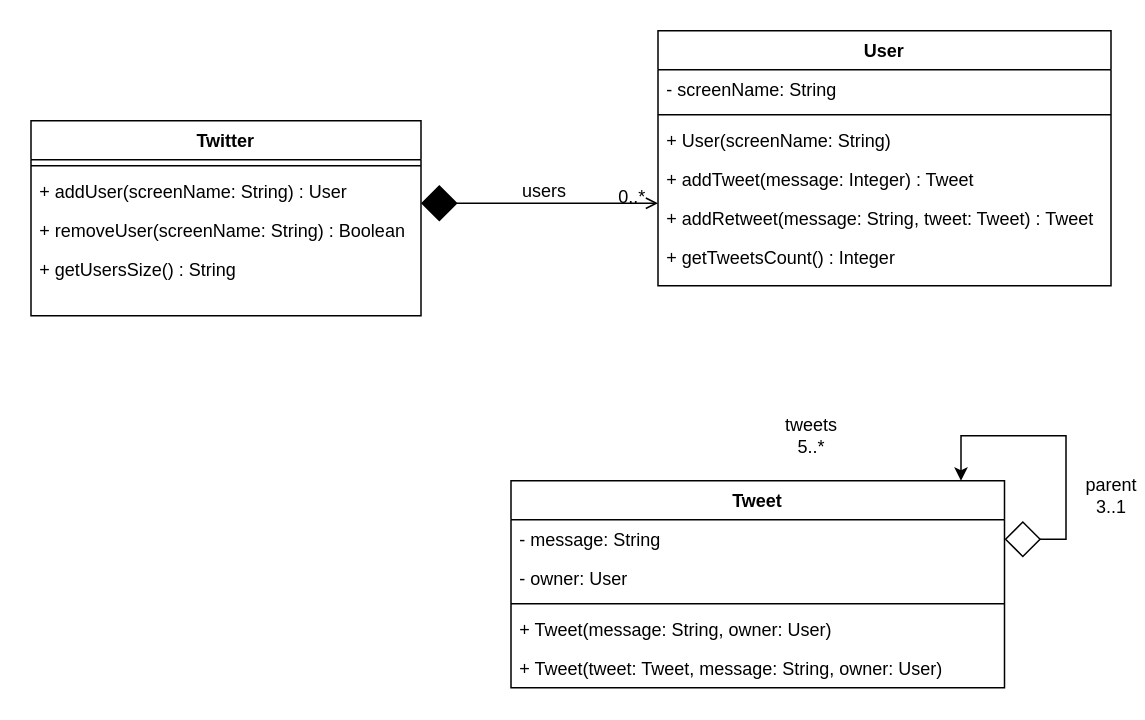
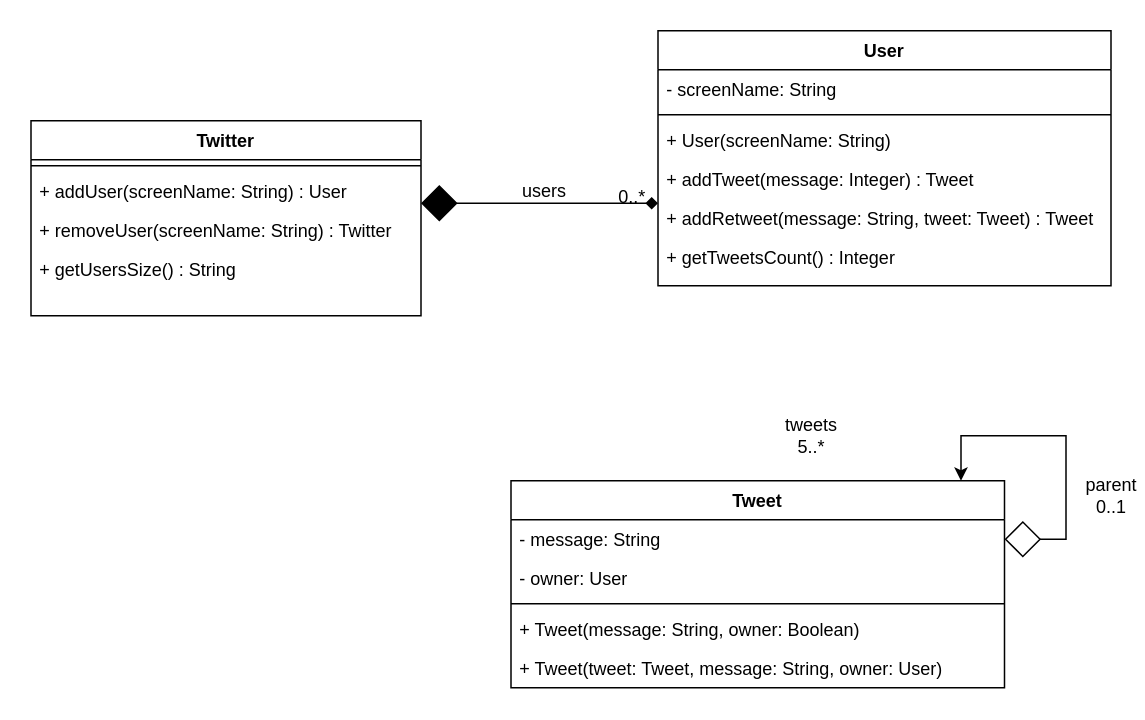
edge "User" -- "Twitter": arrowhead open -> diamond
node "+ removeUser(screenName: String) : Boolean": label "+ removeUser(screenName: String) : Boolean" -> "+ removeUser(screenName: String) : Twitter"
node "parent 3..1": label "parent 3..1" -> "parent 0..1"
node "+ Tweet(message: String, owner: User)": label "+ Tweet(message: String, owner: User)" -> "+ Tweet(message: String, owner: Boolean)"
